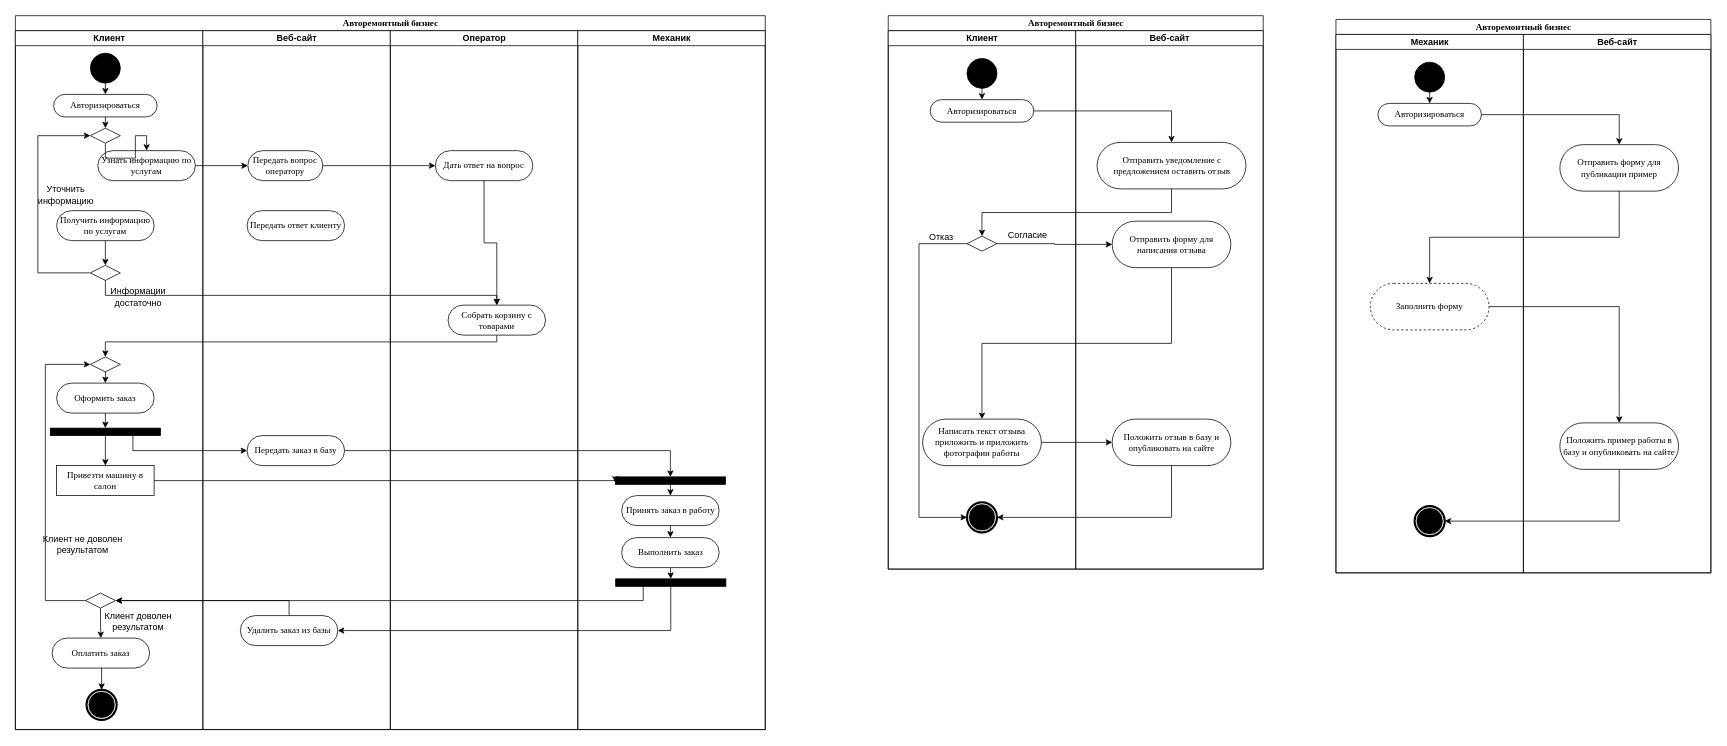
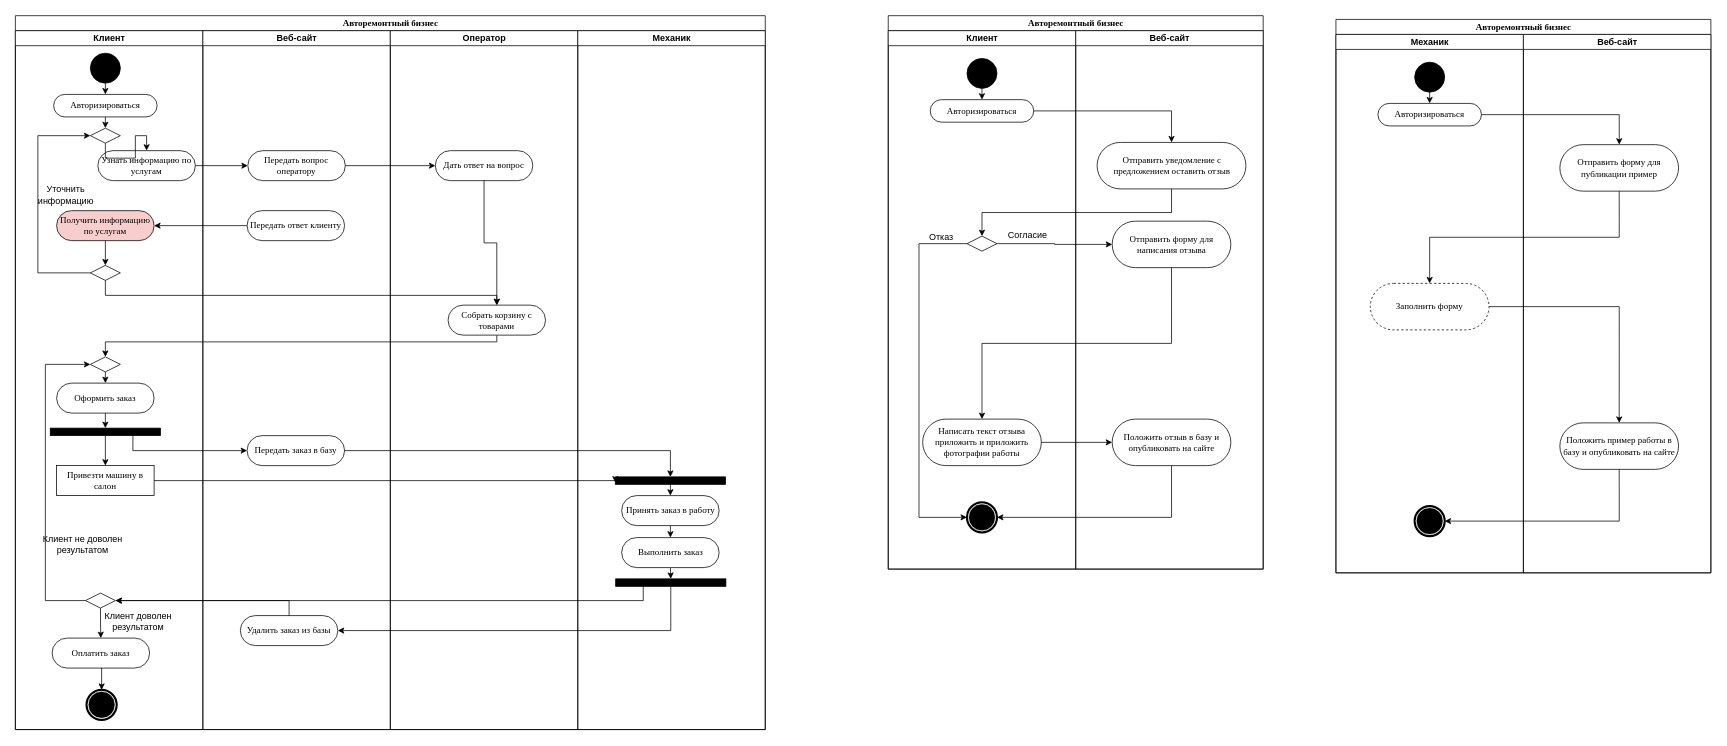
node "Передать вопрос оператору": size 75x30 -> 98x30
node "Получить информацию по услугам": fillcolor #ffffff -> #f8cecc
edge "Передать ответ клиенту" -> "Получить информацию по услугам": added
node "Информации достаточно": removed
